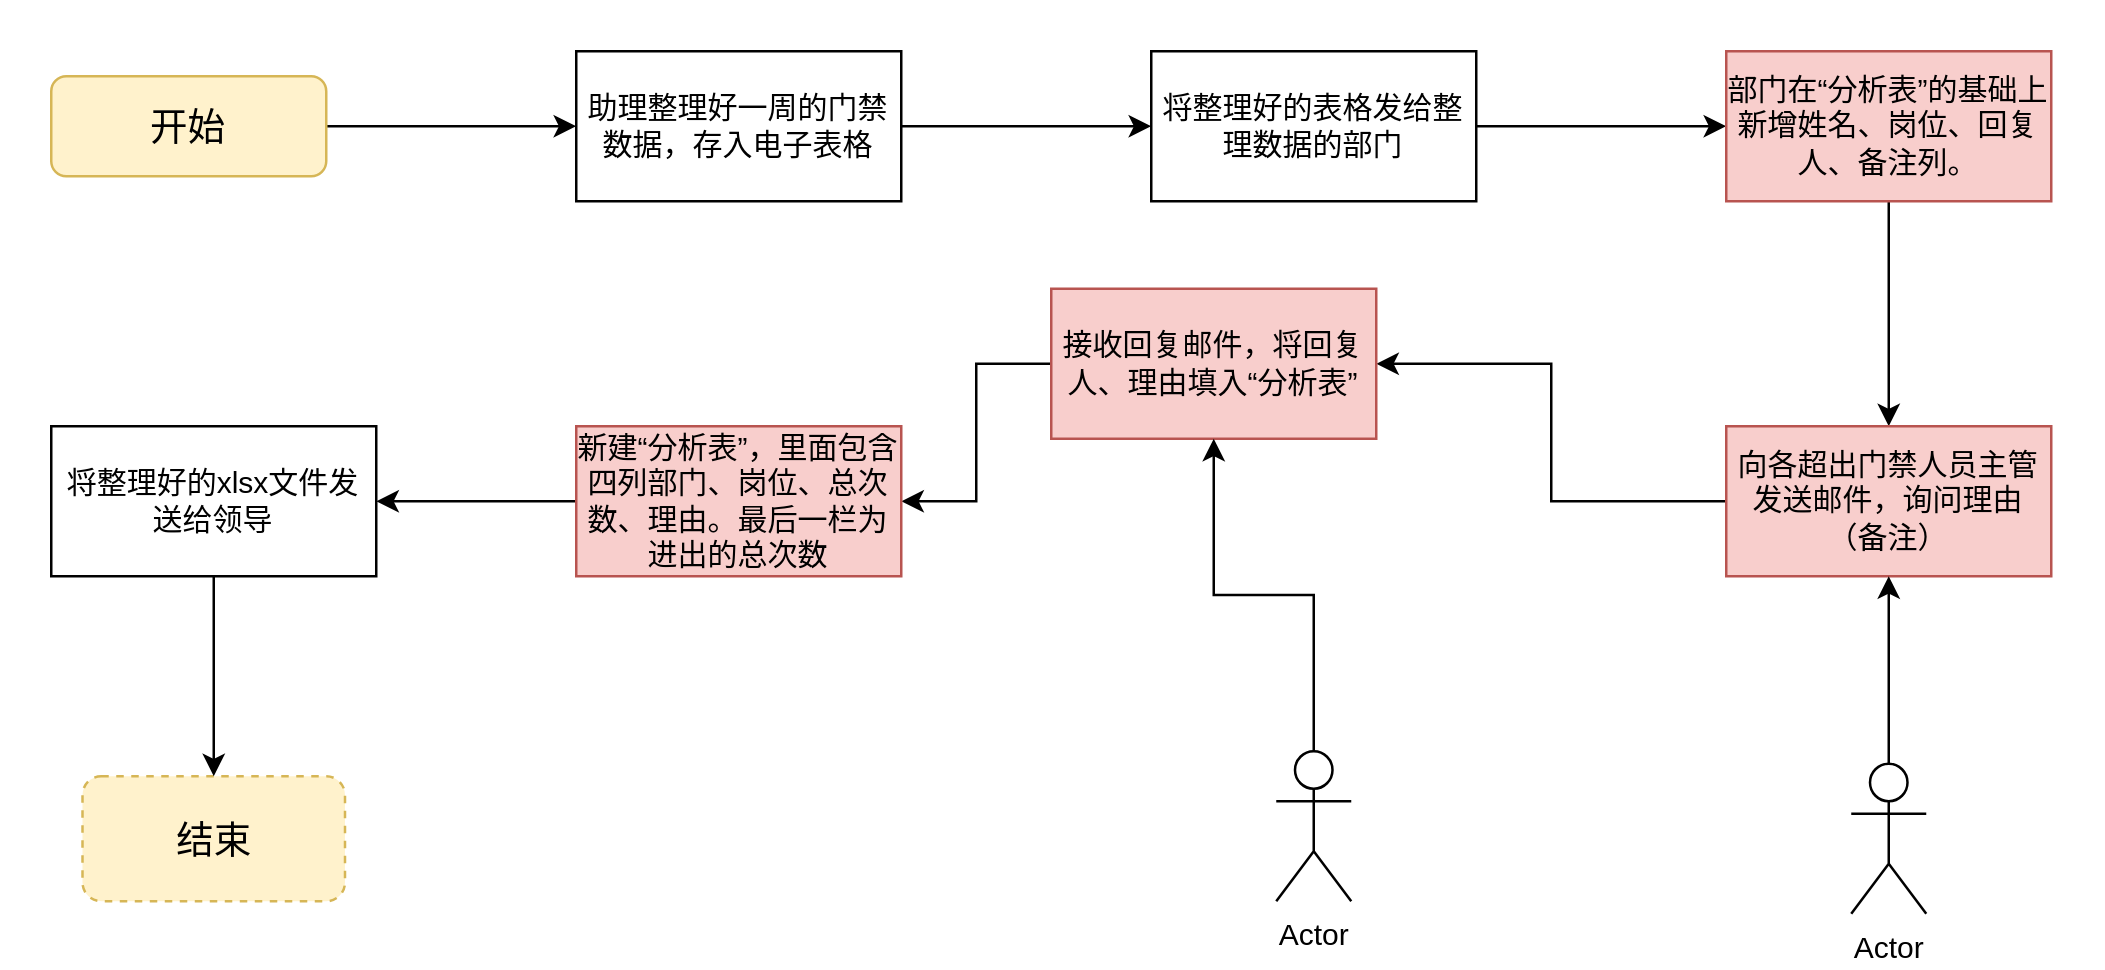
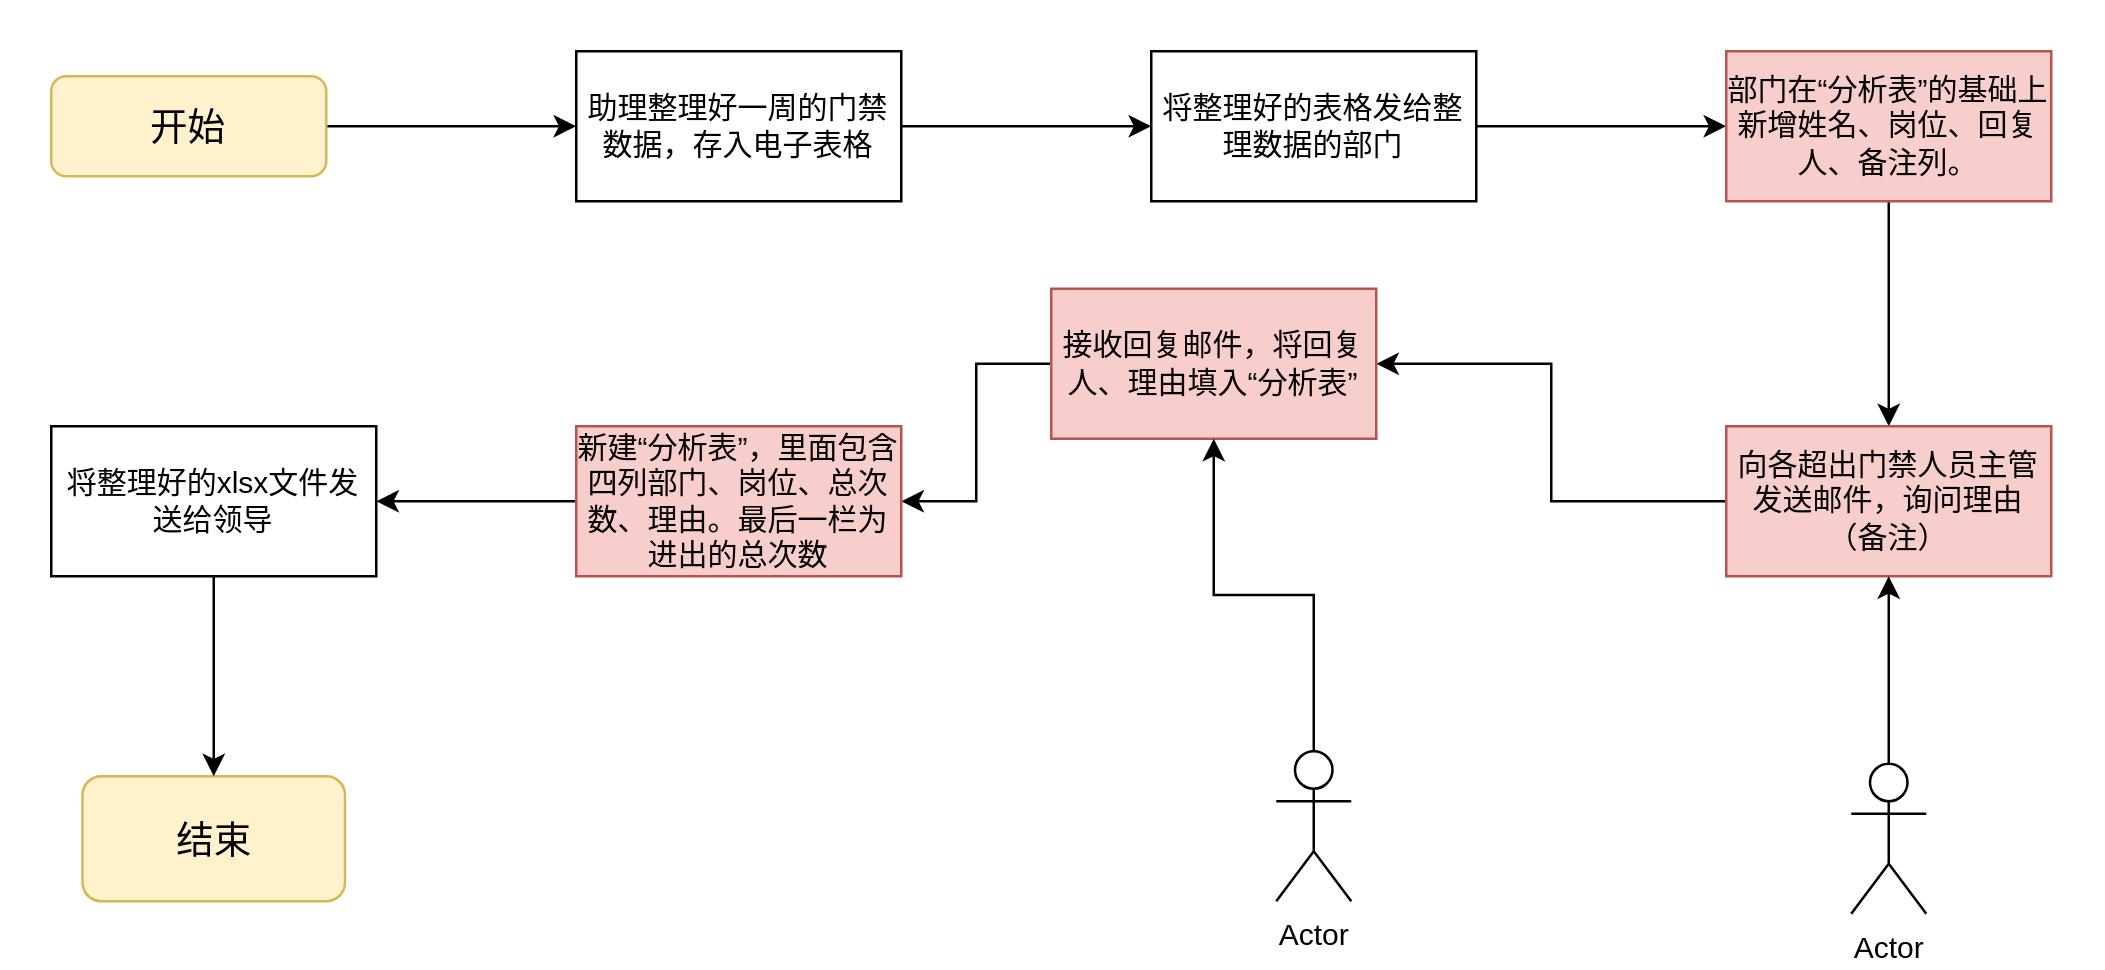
node "结束": style dashed -> solid
